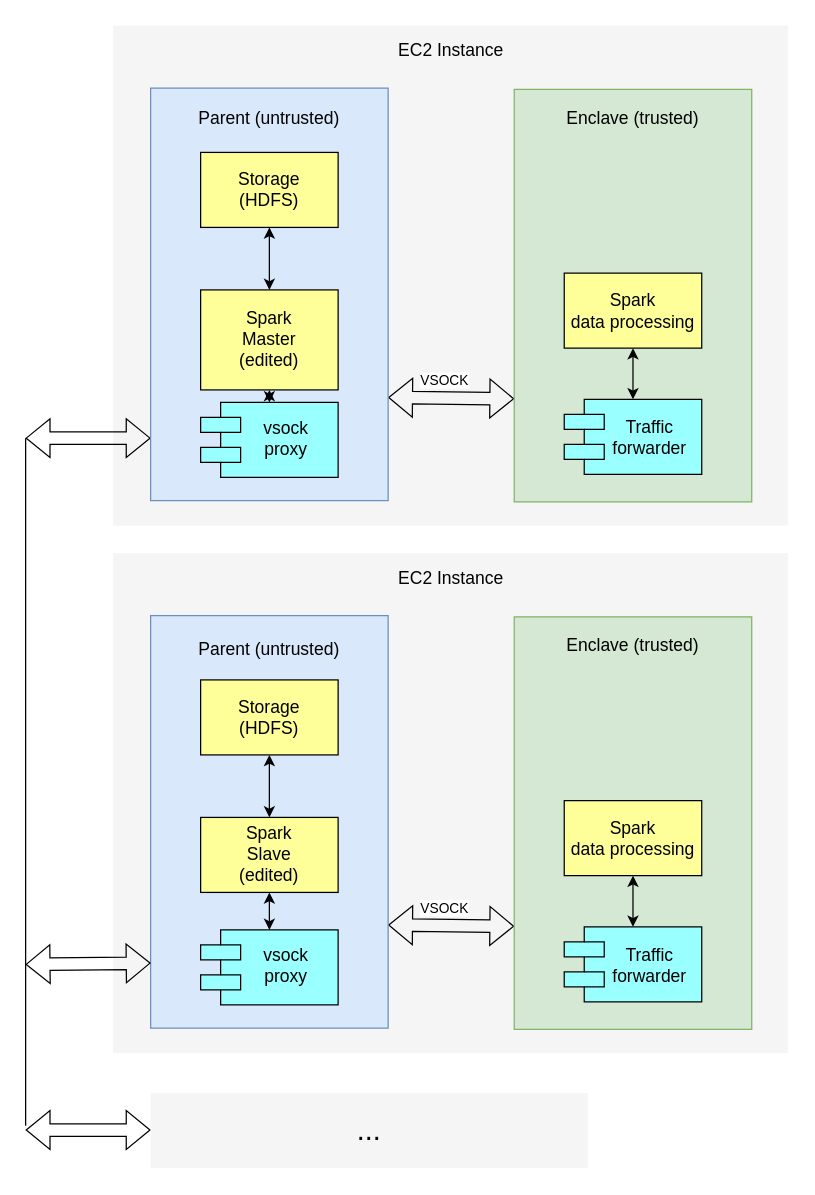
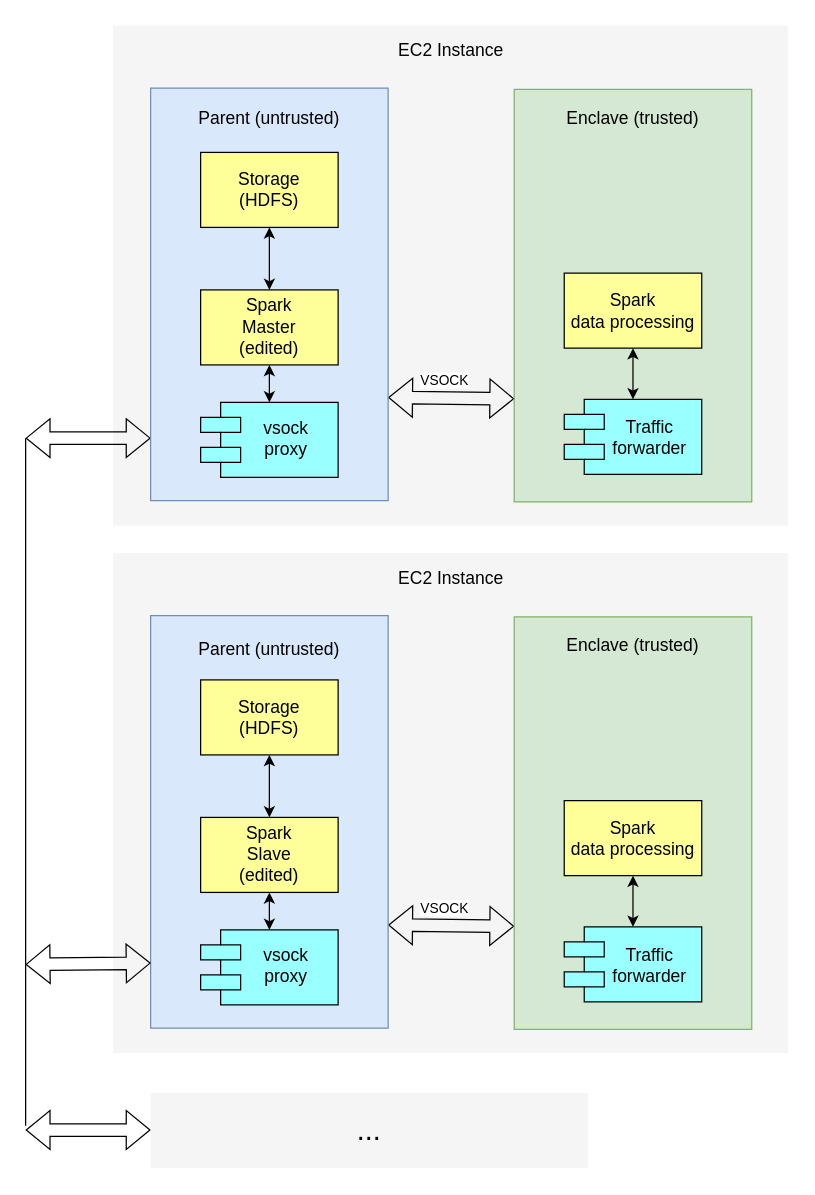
node "Spark Master (edited)": size 138x100 -> 138x75
